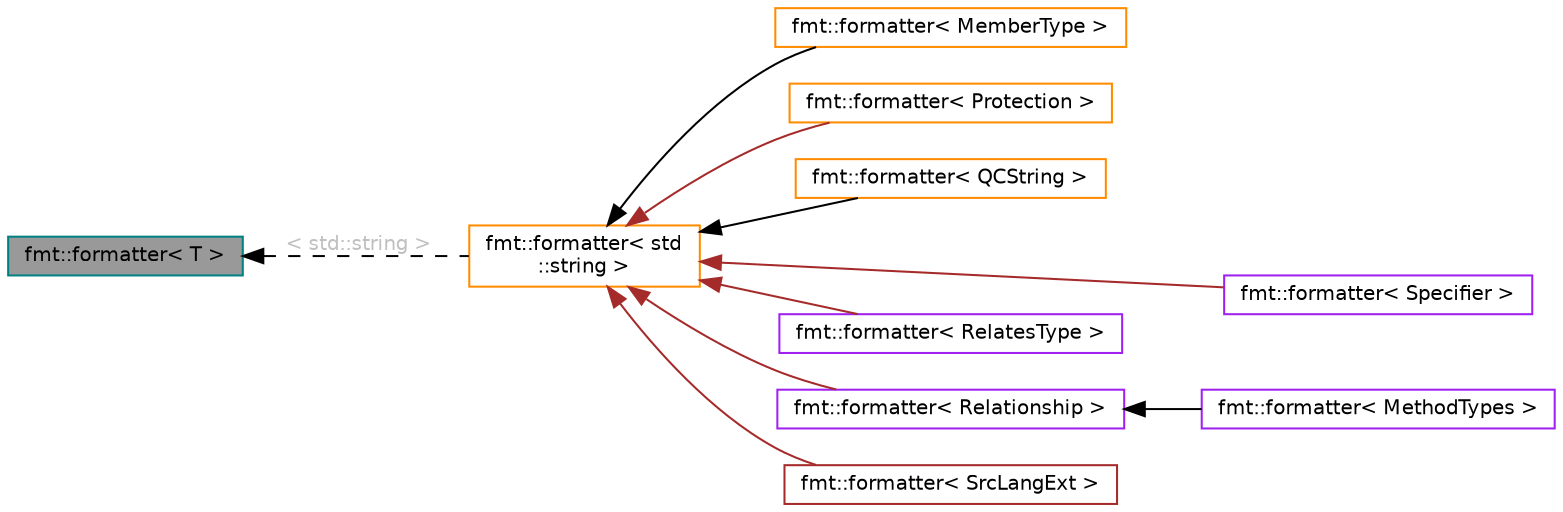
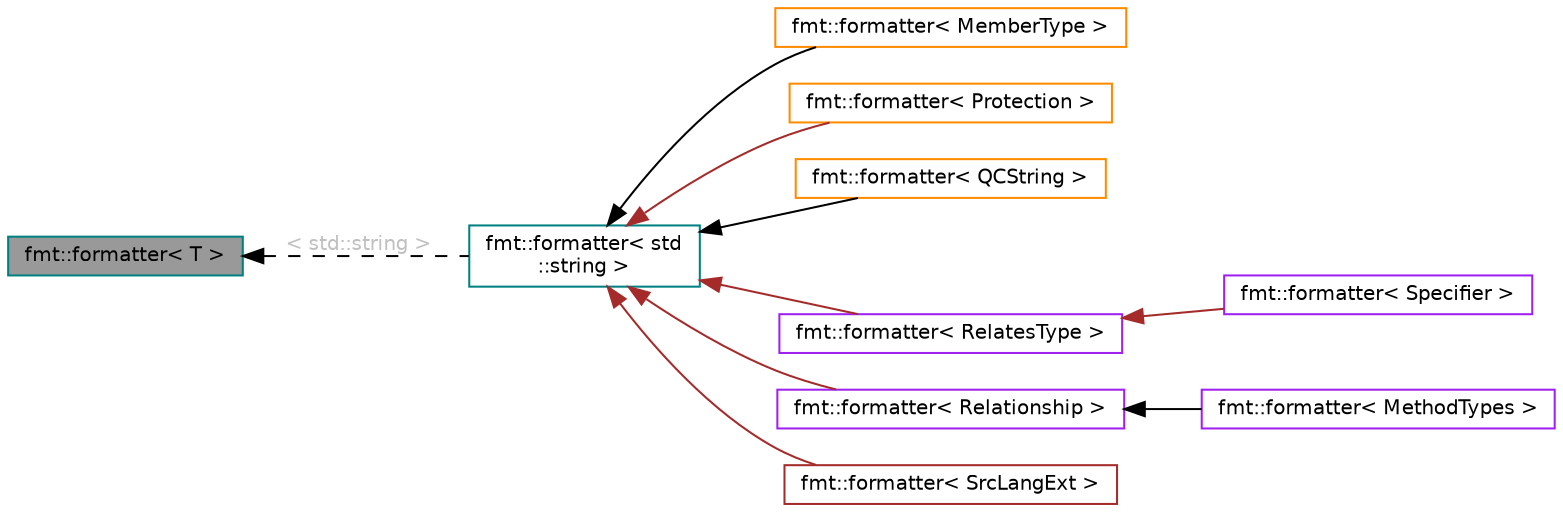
node "fmt::formatter< std ::string >": color darkorange -> teal
edge "fmt::formatter< Specifier >" -> "fmt::formatter< std ::string >": now "fmt::formatter< Specifier >" -> "fmt::formatter< RelatesType >"
